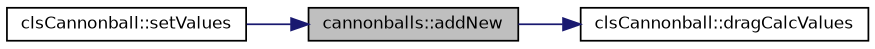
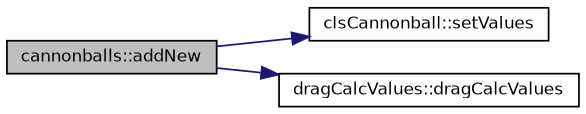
edge "clsCannonball::setValues" -> "cannonballs::addNew": reversed
node "clsCannonball::dragCalcValues": label "clsCannonball::dragCalcValues" -> "dragCalcValues::dragCalcValues"
